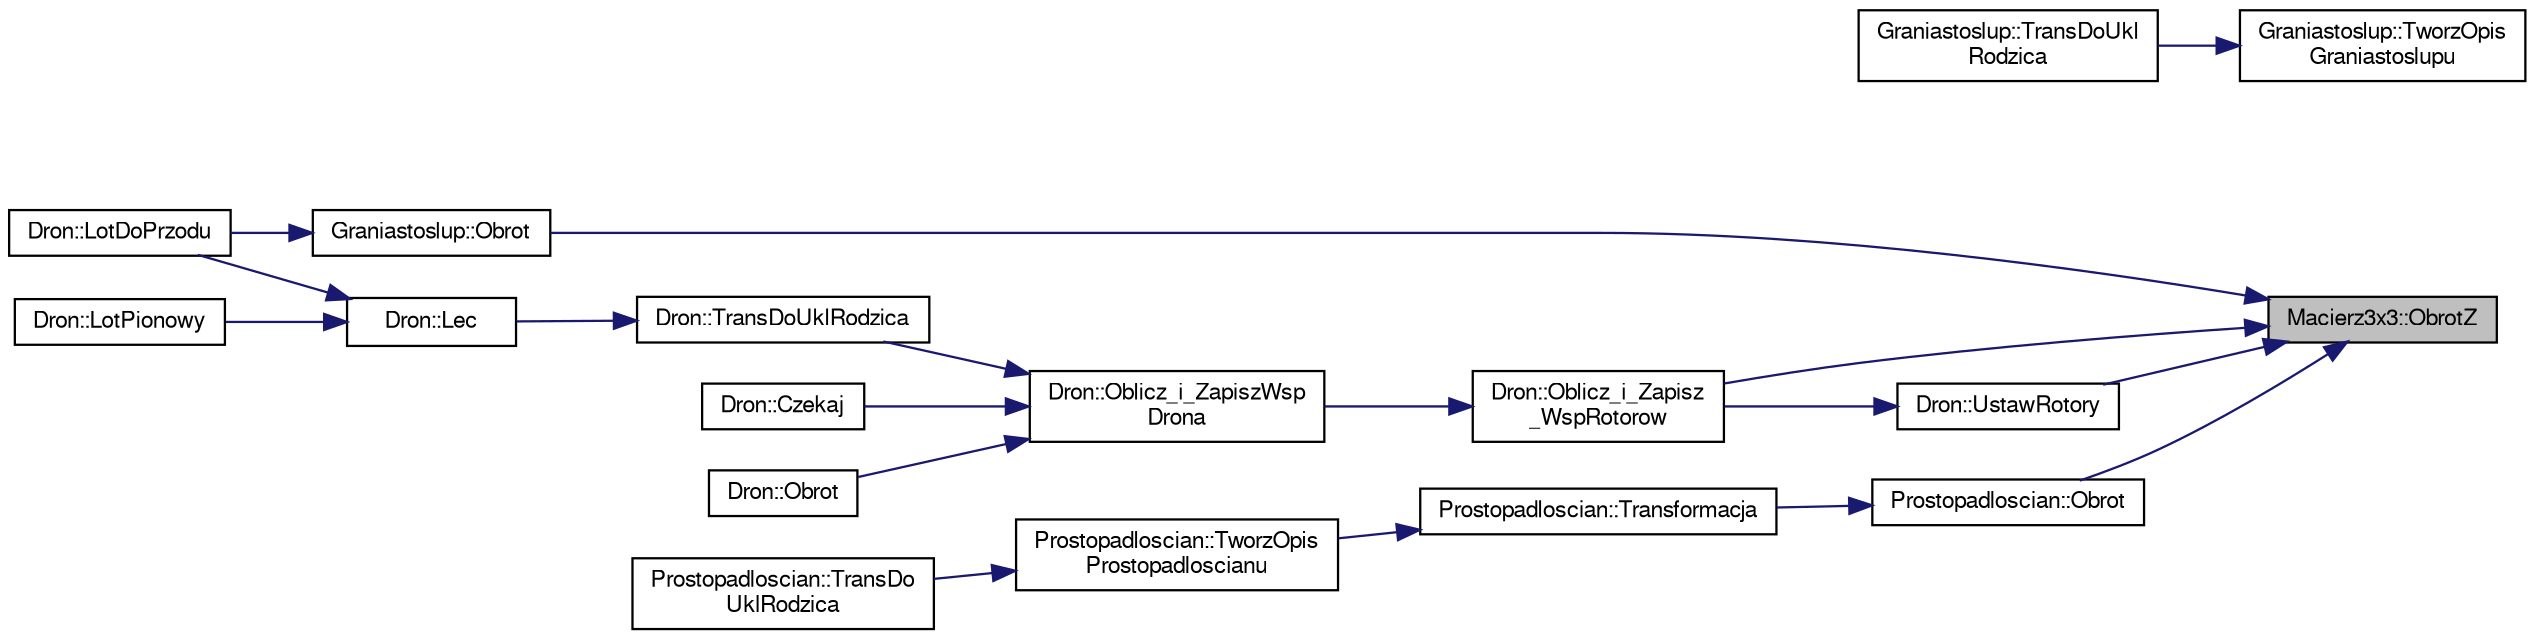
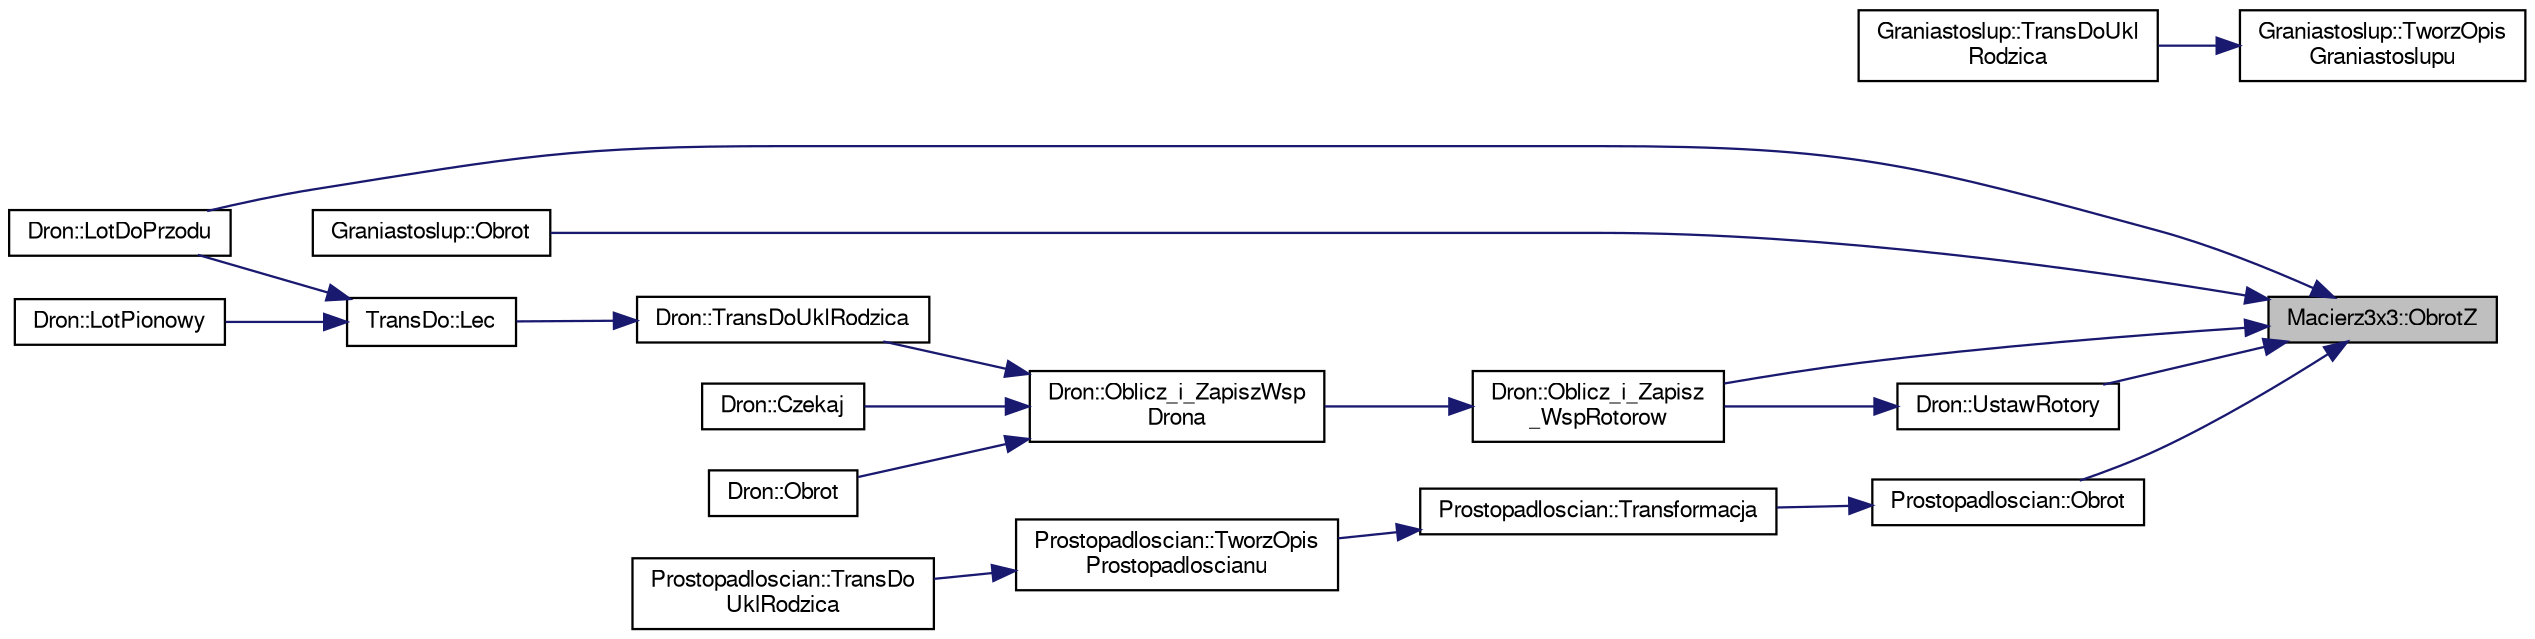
edge "Dron::LotDoPrzodu" -> "Graniastoslup::Obrot": now "Dron::LotDoPrzodu" -> "Macierz3x3::ObrotZ"
node "Dron::Lec": label "Dron::Lec" -> "TransDo::Lec"
